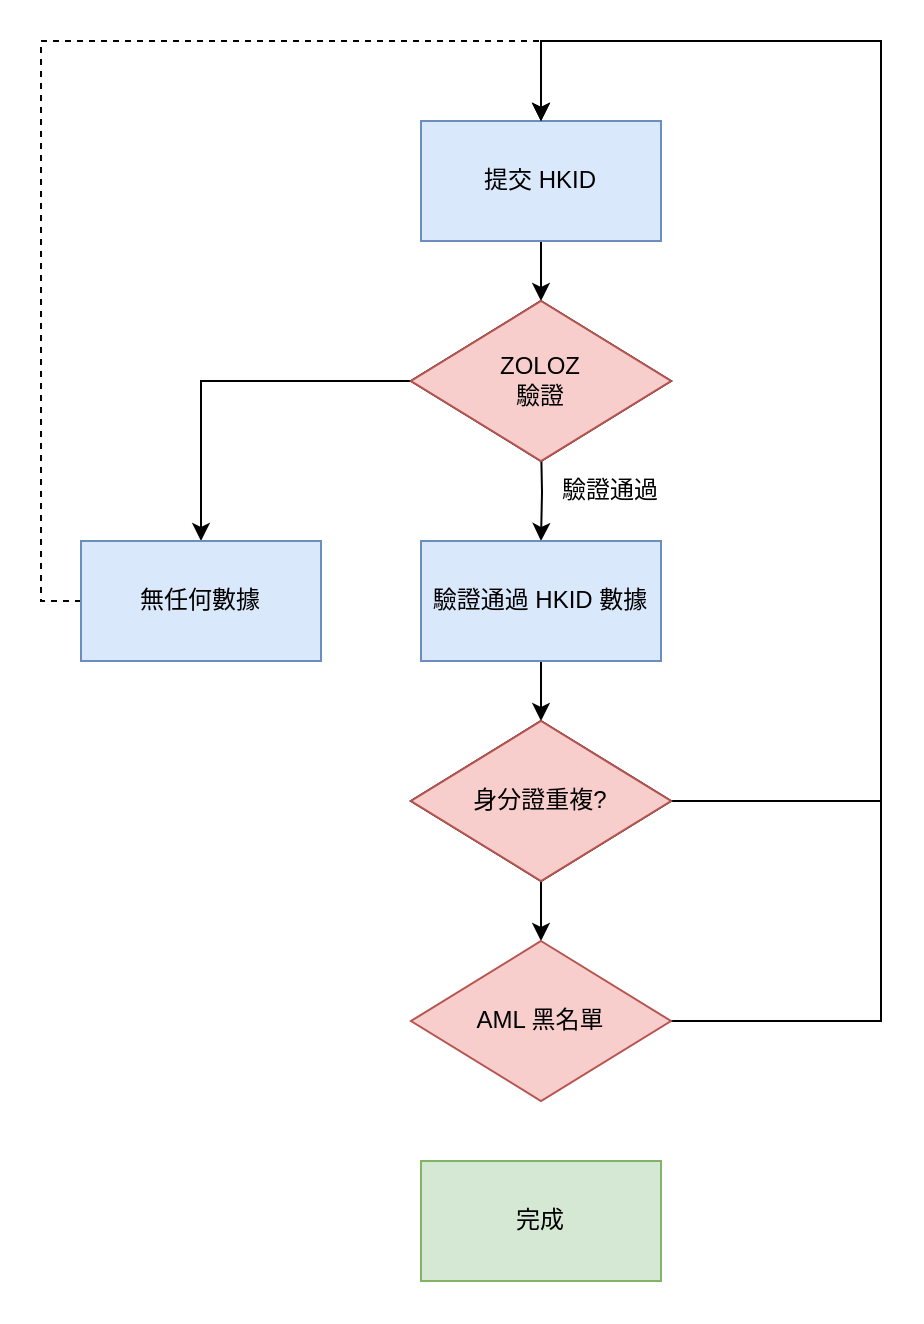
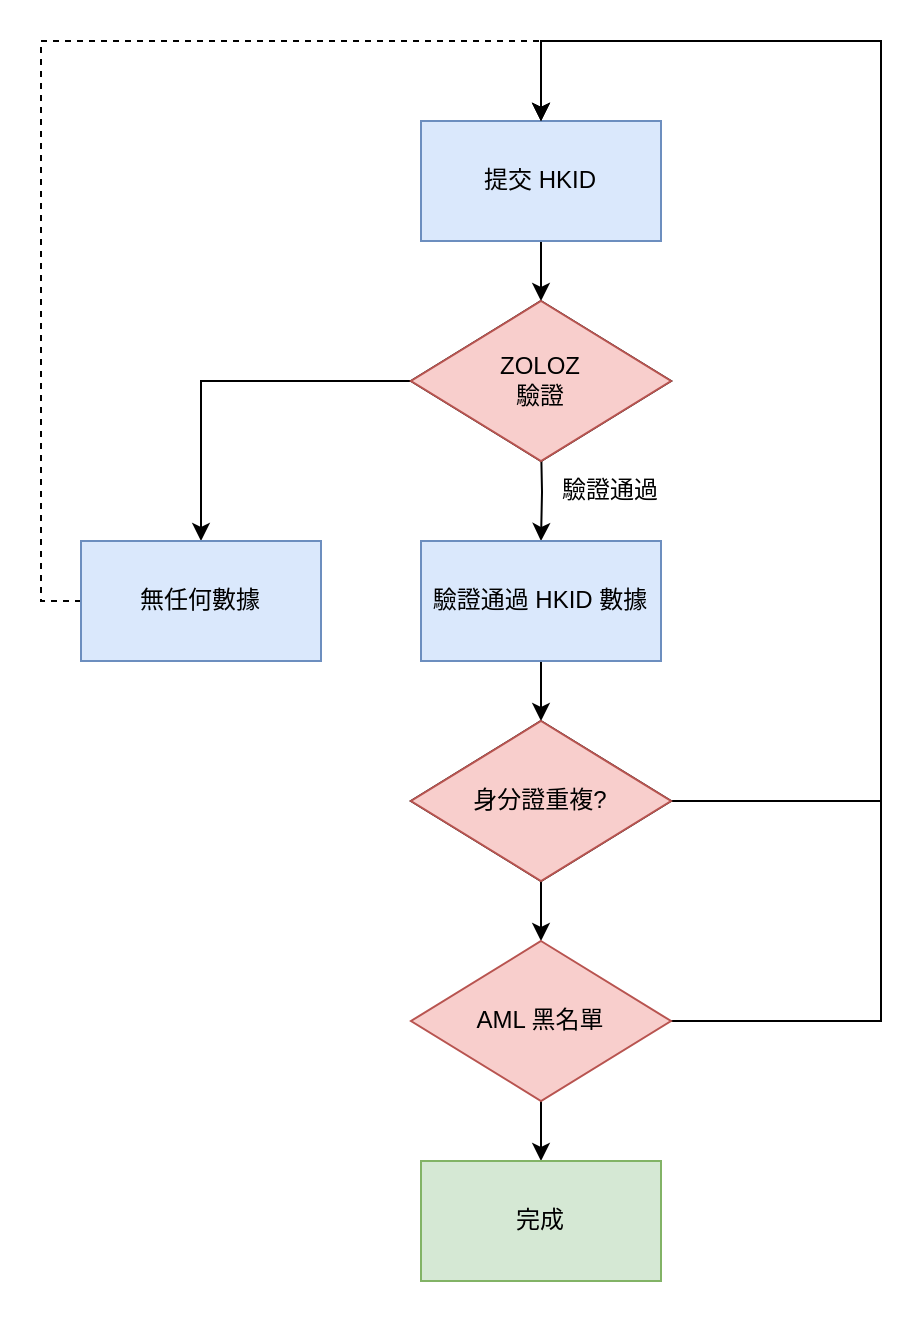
edge "AML 黑名單" -> "完成": added
